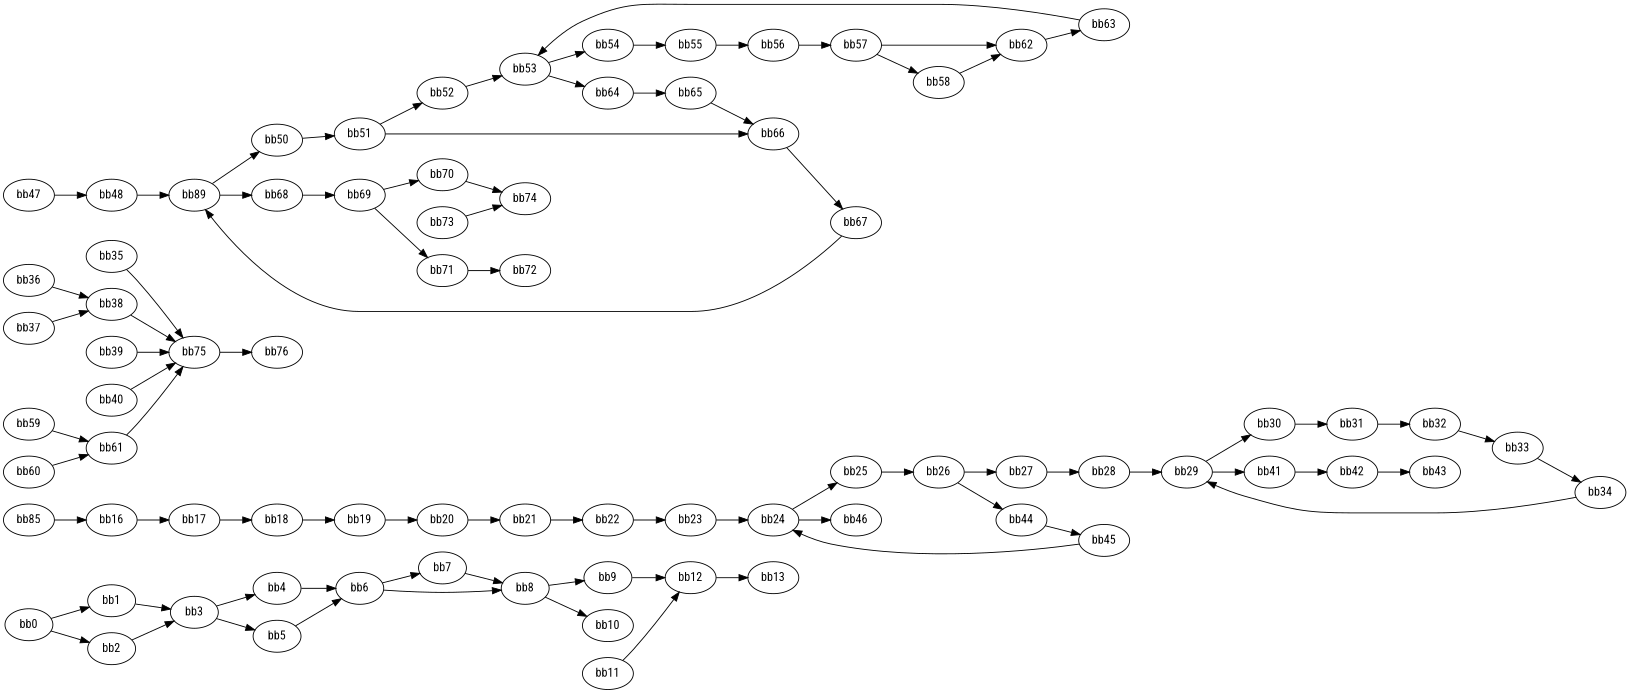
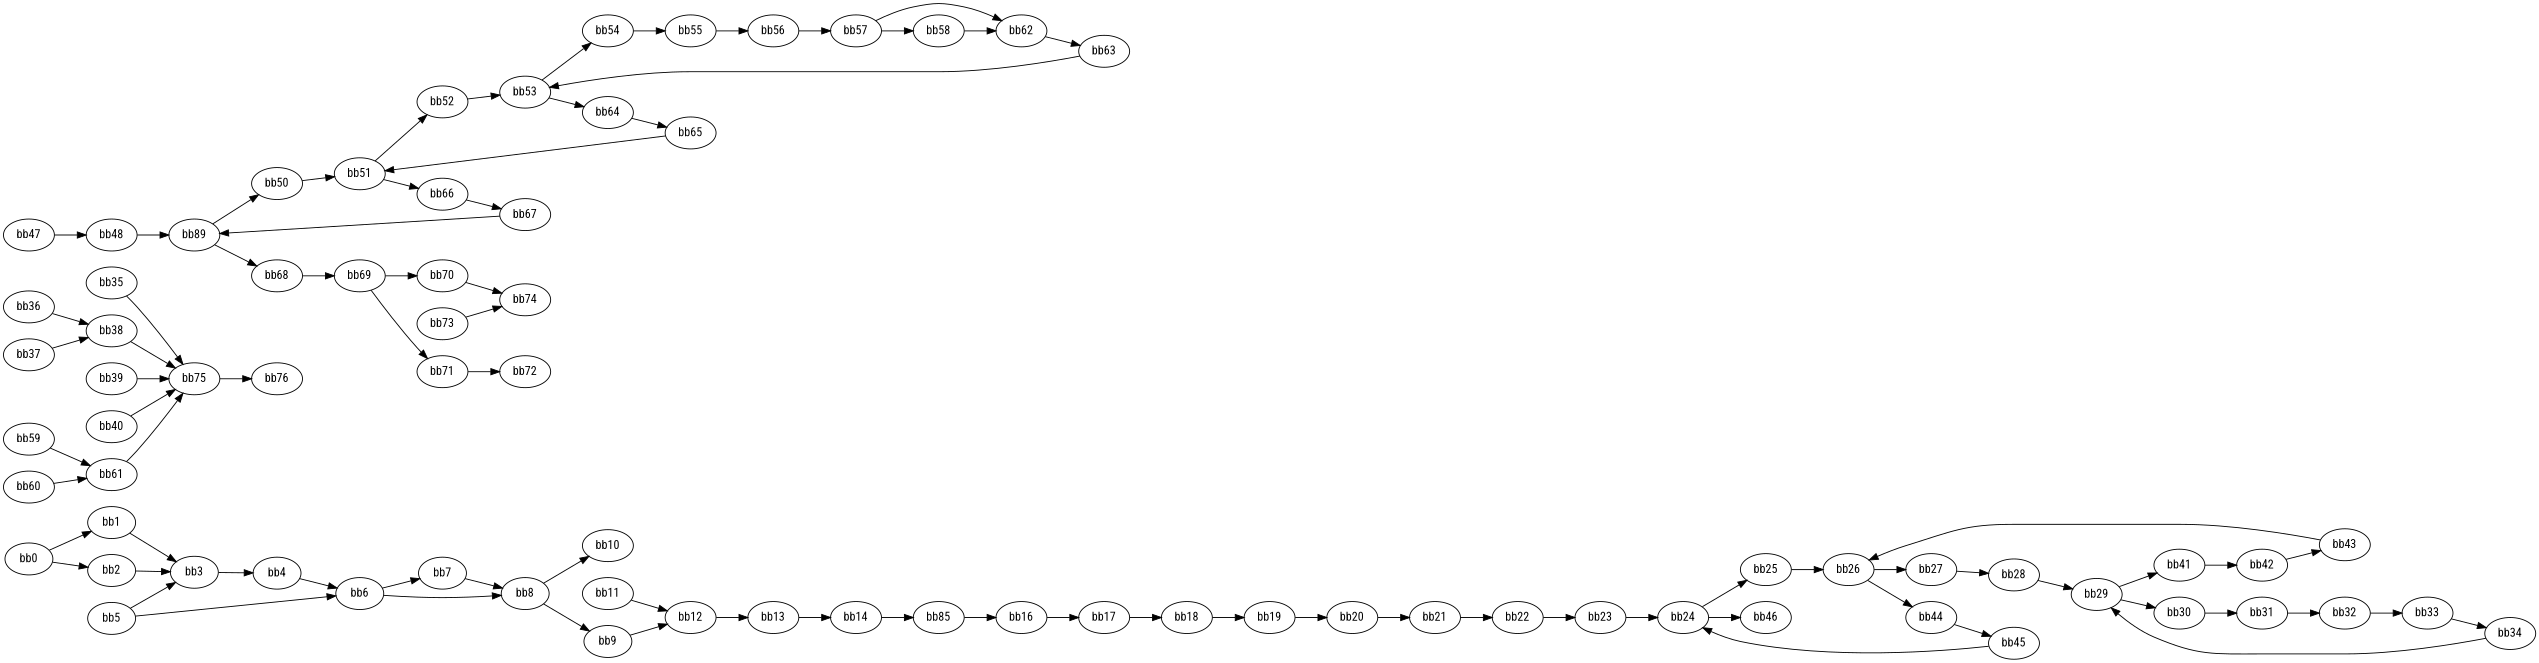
edge "bb65" -> "bb66": now "bb65" -> "bb51"
edge "bb43" -> "bb26": added
node "bb14": added
edge "bb3" -> "bb5": reversed
